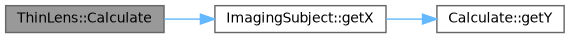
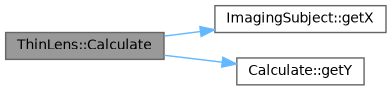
edge "ImagingSubject::getX" -> "Calculate::getY": now "ThinLens::Calculate" -> "Calculate::getY"
